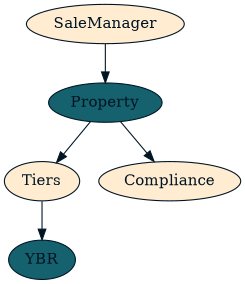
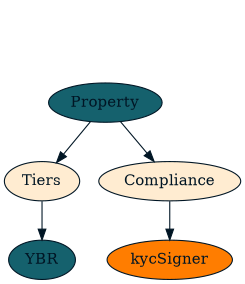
node "SaleManager": removed
node "kycSigner": added
